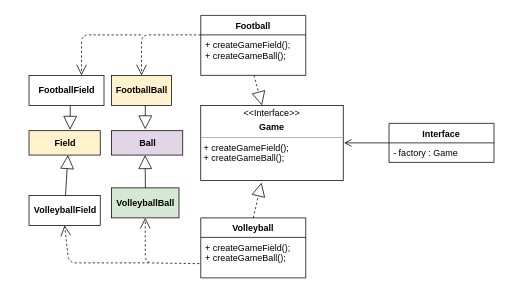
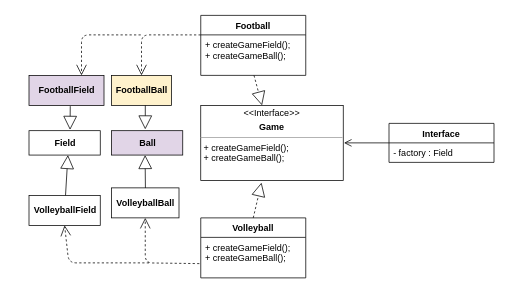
node "FootballField": fillcolor #ffffff -> #e1d5e7
node "Field": fillcolor #fff2cc -> #ffffff
node "- factory : Game": label "- factory : Game" -> "- factory : Field"
node "VolleyballBall": fillcolor #d5e8d4 -> #ffffff
